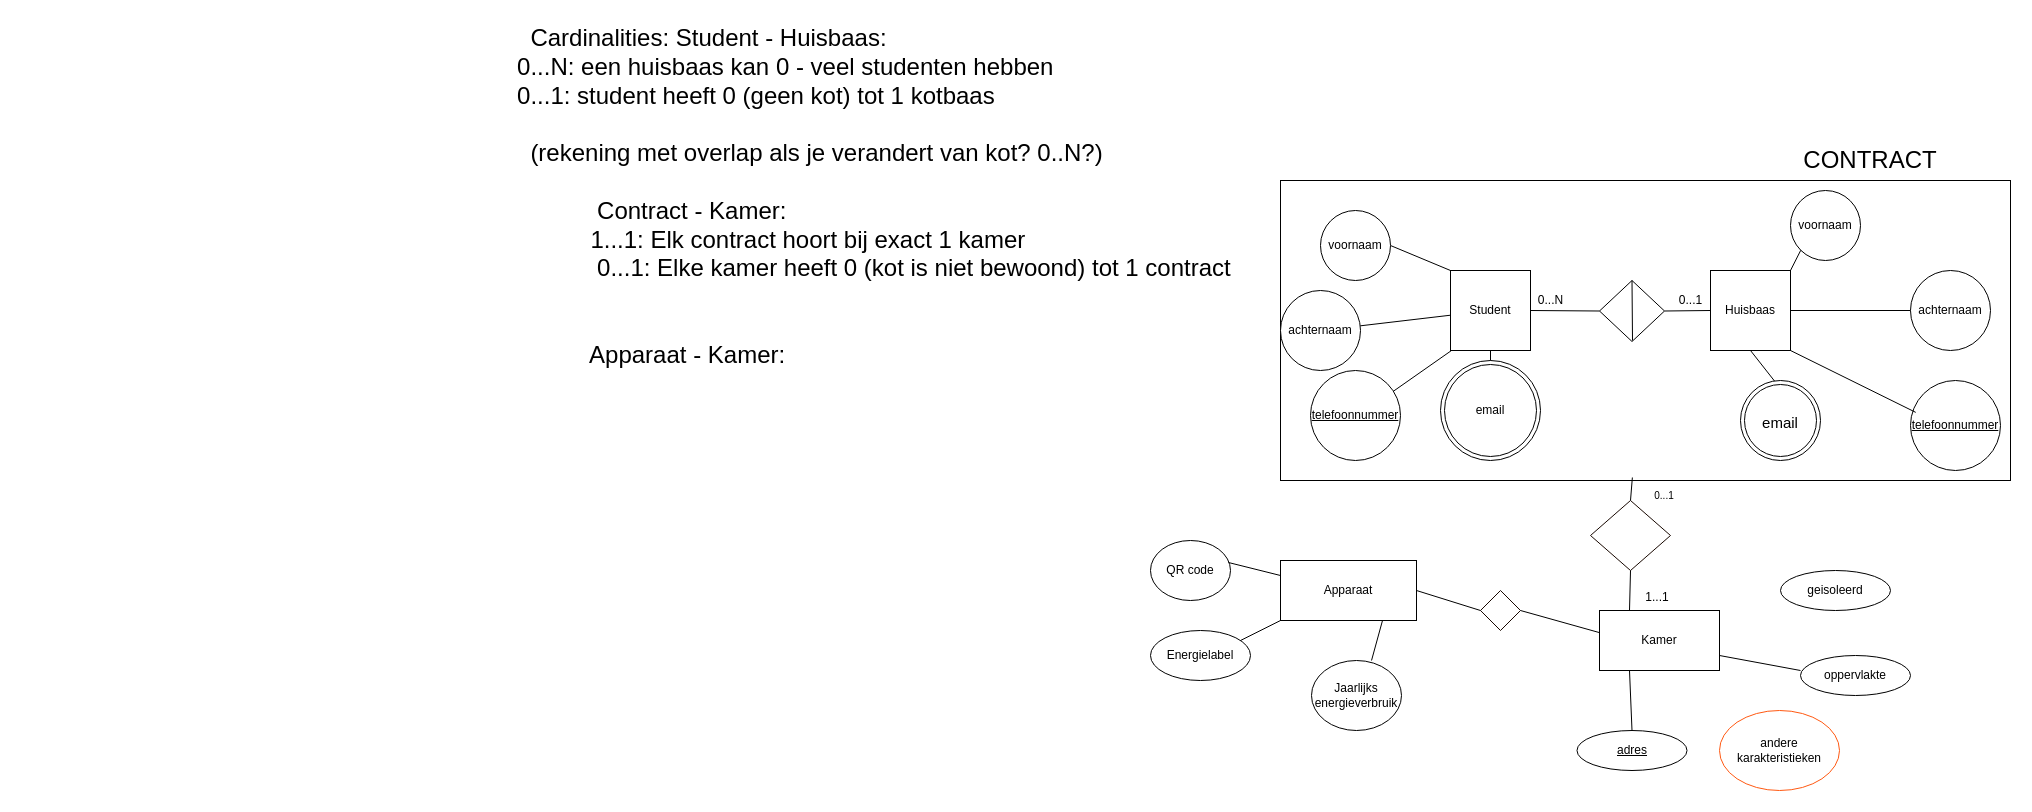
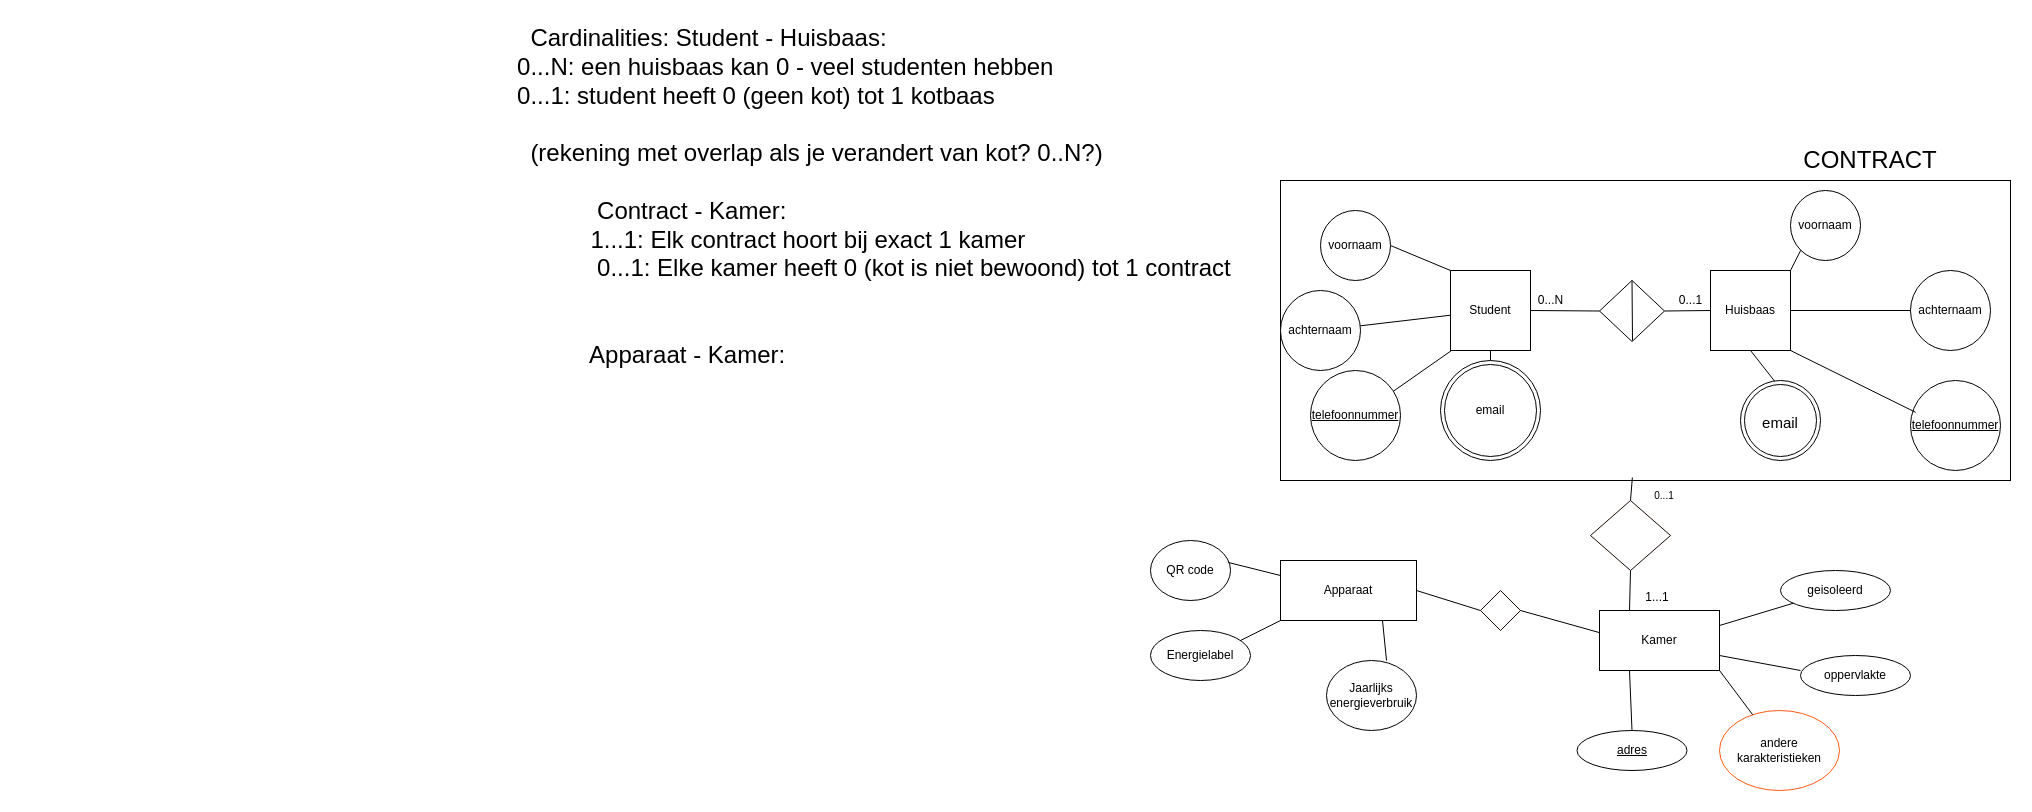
edge "geisoleerd" -- "Kamer": added
edge "Kamer" -- "andere karakteristieken": added
node "Jaarlijks energieverbruik": moved (1357, 696) -> (1372, 696)
